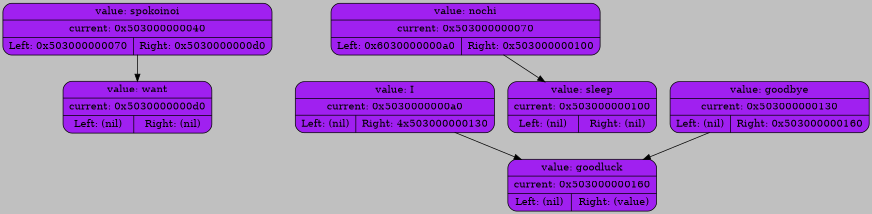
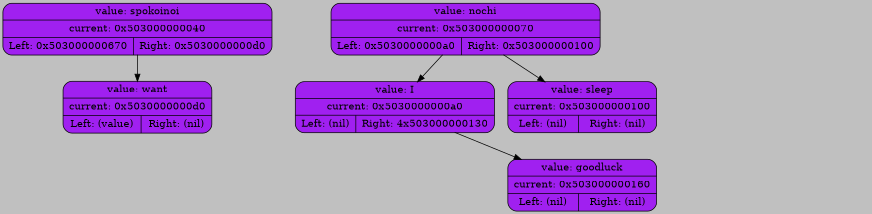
node "value: spokoinoi": text "Left: 0x503000000070" -> "Left: 0x503000000670"
node "value: nochi": text "Left: 0x6030000000a0" -> "Left: 0x5030000000a0"
edge "value: nochi" -> "value: I": added
node "value: goodbye": removed
node "value: want": text "Left: (nil)" -> "Left: (value)"
node "value: goodluck": text "Right: (value)" -> "Right: (nil)"
